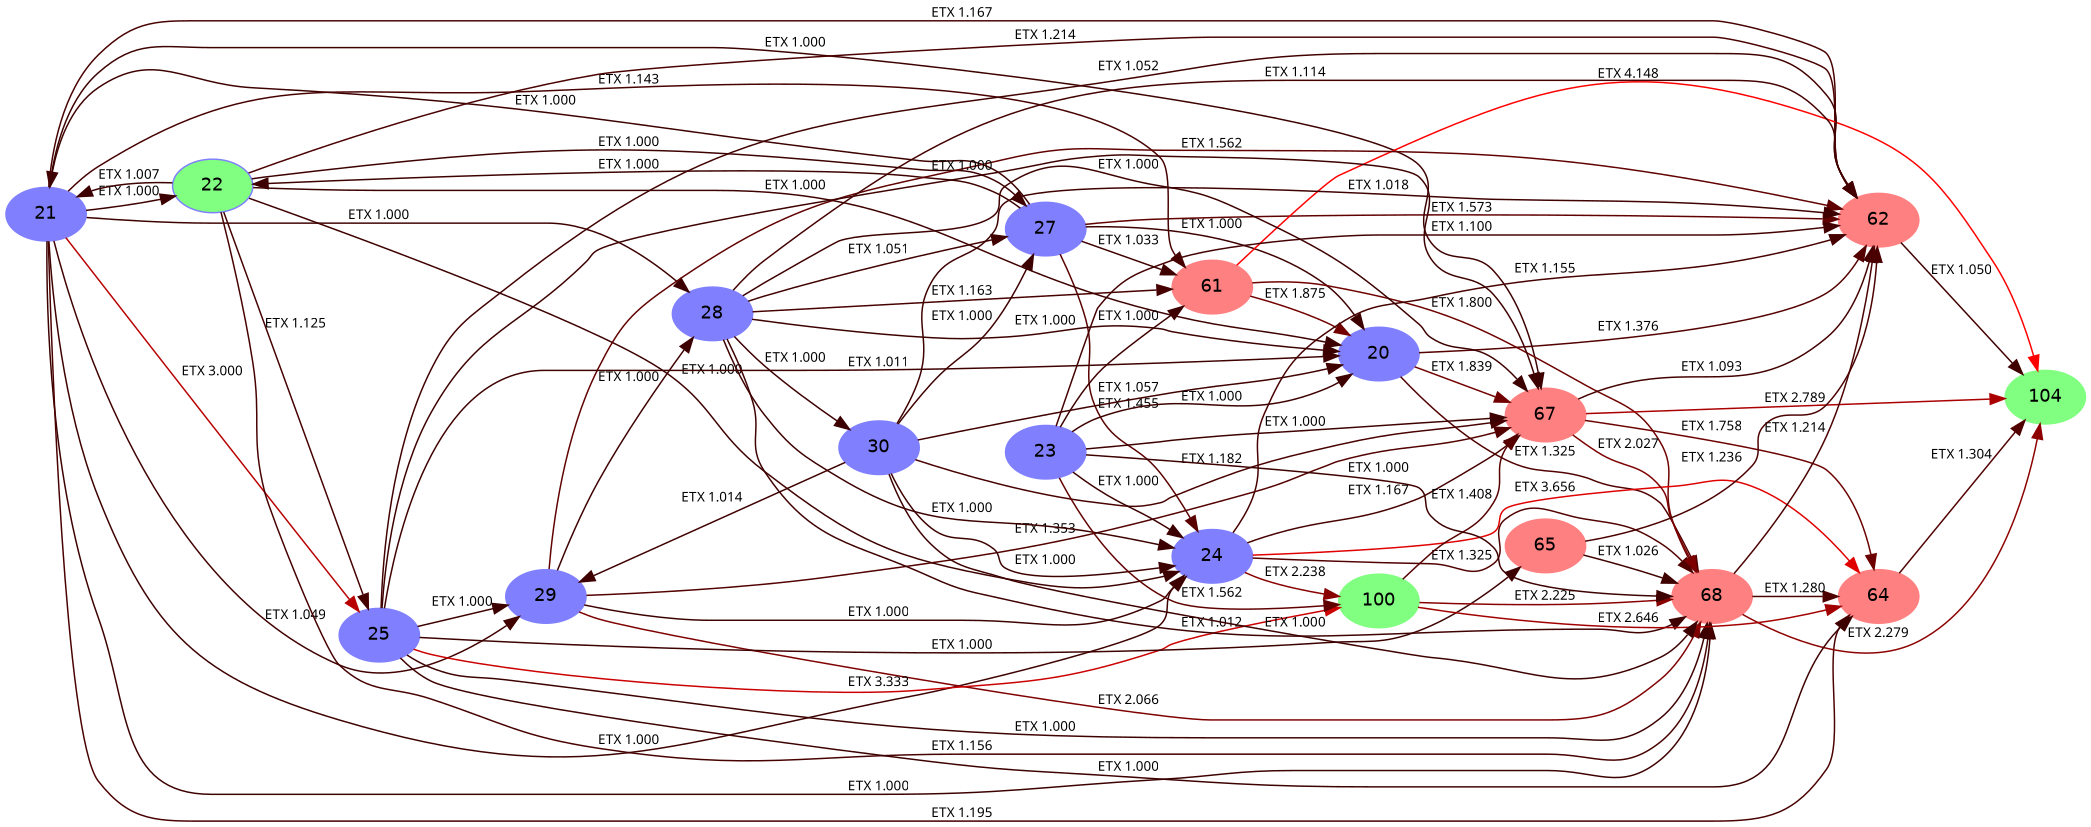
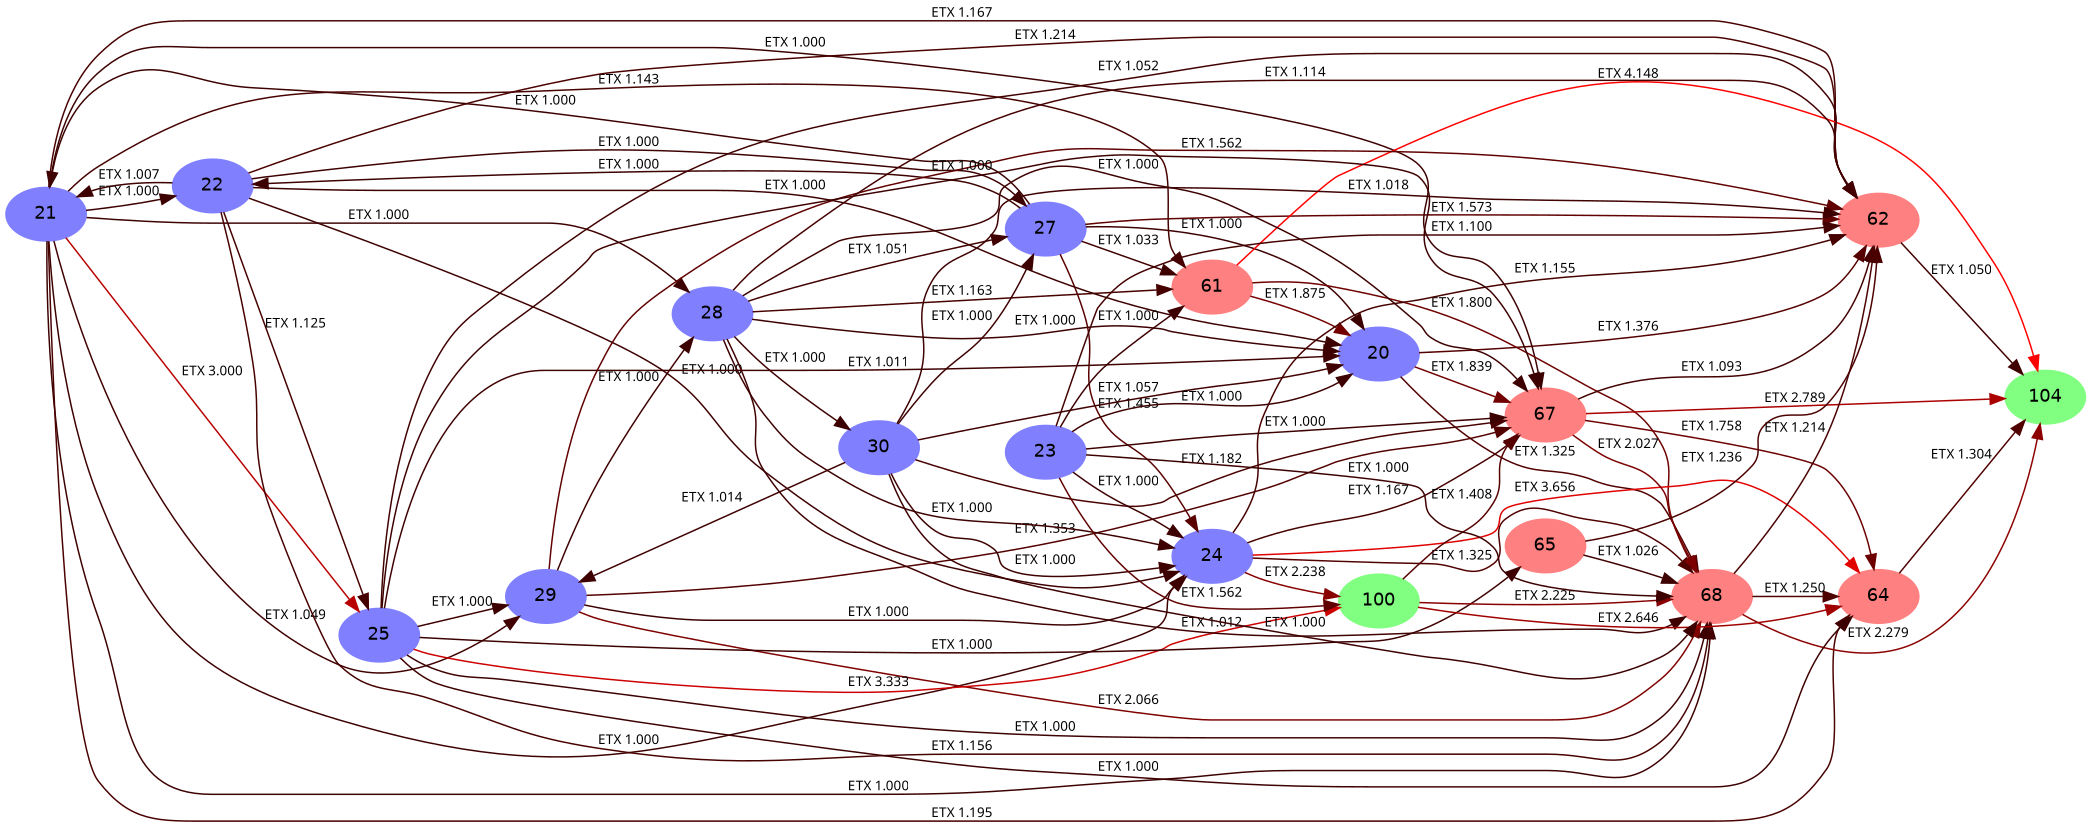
node "22": fillcolor #80ff80 -> #8080ff
edge "68" -> "64": label "ETX 1.280" -> "ETX 1.250"
